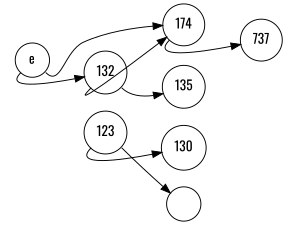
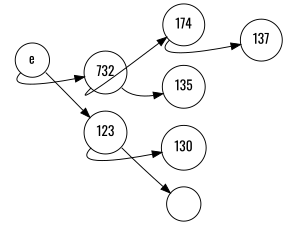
edge "e" -> "174": now "e" -> "123"
node "737": label "737" -> "137"
node "132": label "132" -> "732"
